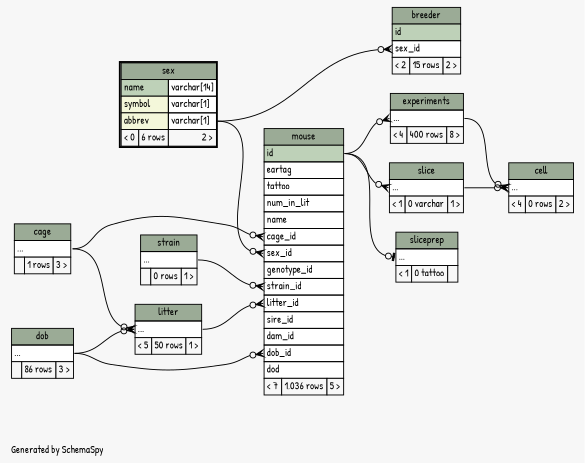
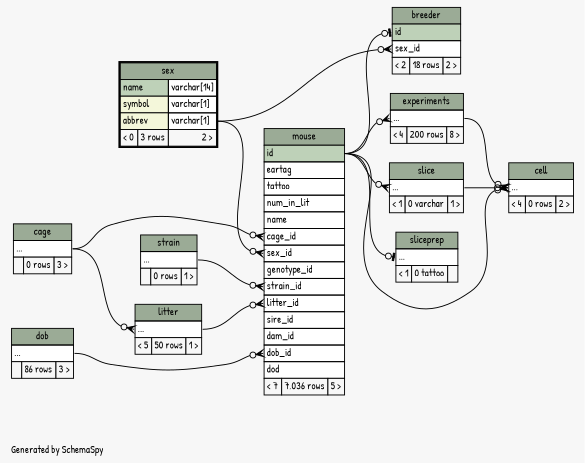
node "breeder": text "15 rows" -> "18 rows"
edge "mouse" -> "breeder": added
node "experiments": text "400 rows" -> "200 rows"
node "sex": text "6 rows" -> "3 rows"
node "cage": text "1 rows" -> "0 rows"
edge "mouse" -> "cell": added
edge "dob" -> "litter": removed
node "mouse": text "1,036 rows" -> "7,036 rows"
